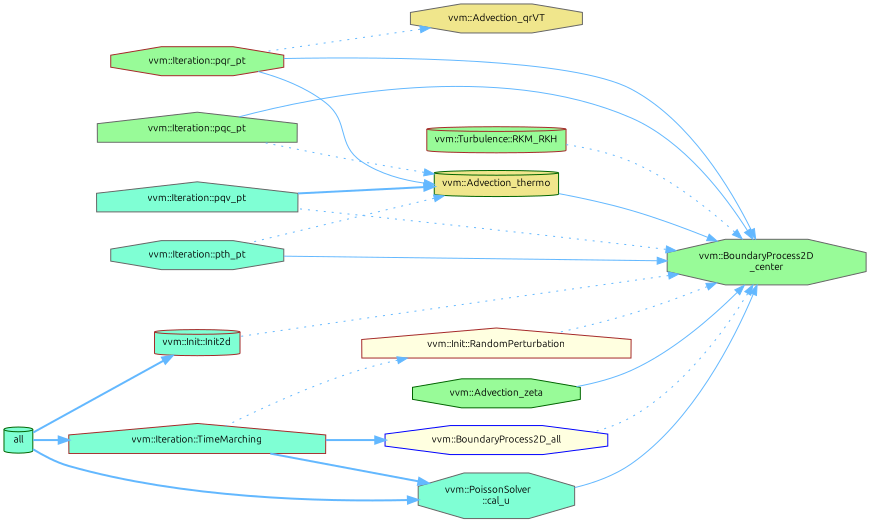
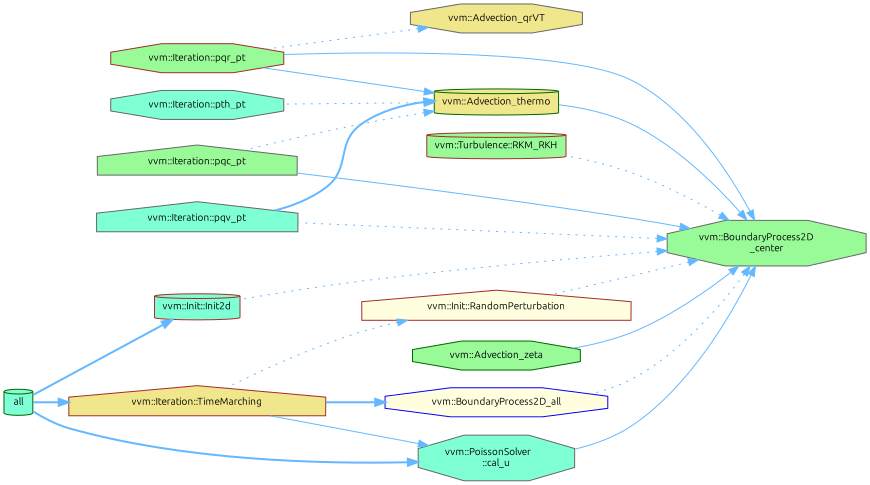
edge "vvm::Iteration::pth_pt" -> "vvm::BoundaryProcess2D _center": removed
node "vvm::Iteration::TimeMarching": fillcolor aquamarine -> khaki
edge "vvm::Iteration::TimeMarching" -> "vvm::PoissonSolver ::cal_u": style bold -> solid
